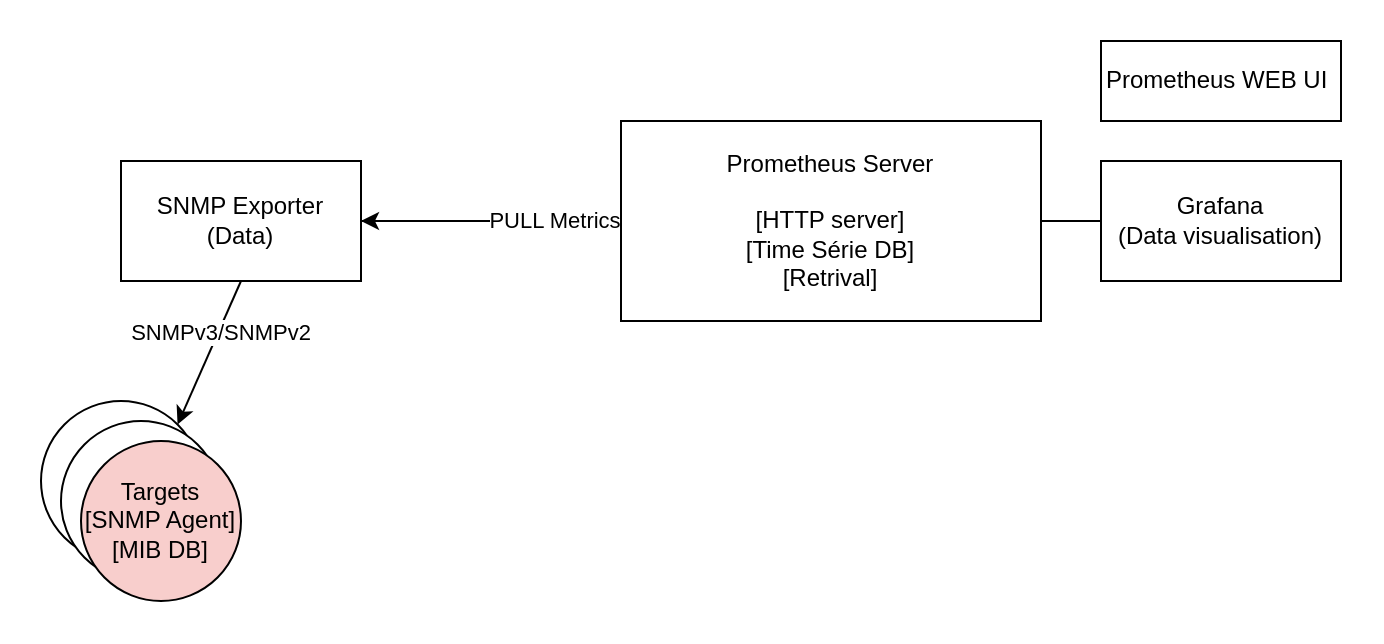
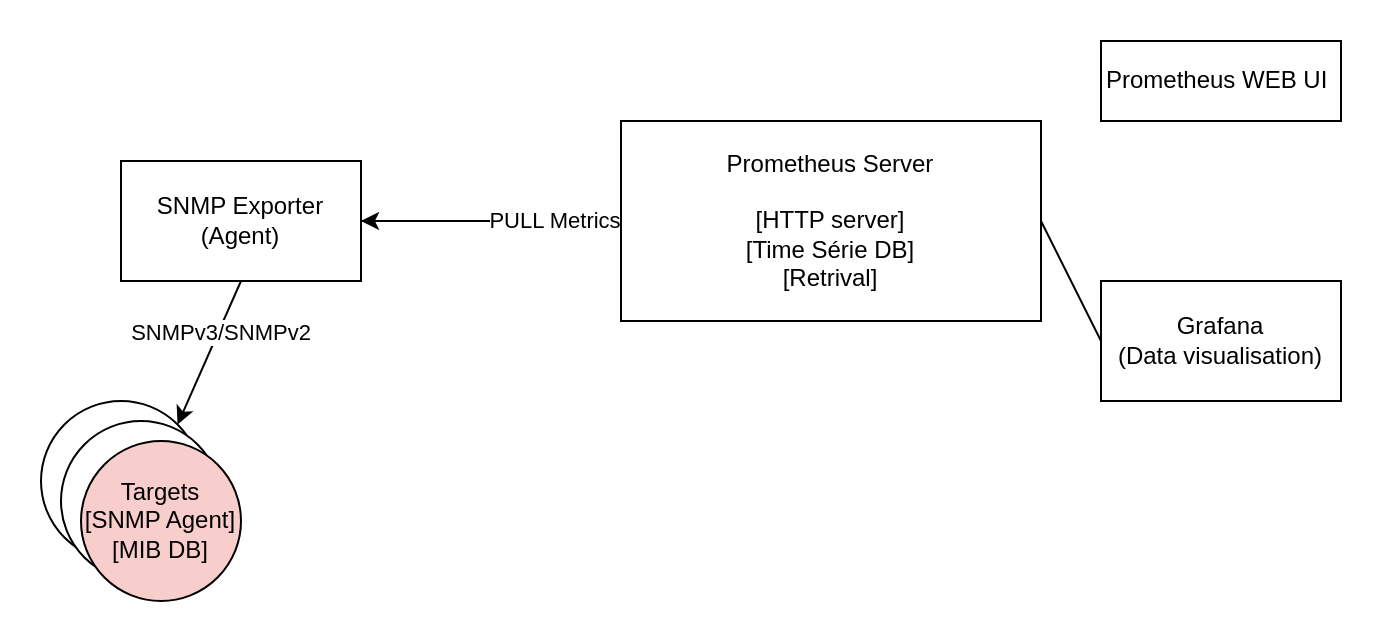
node "SNMP Exporter (Data)": label "SNMP Exporter (Data)" -> "SNMP Exporter (Agent)"
node "Grafana (Data visualisation)": moved (1221, 221) -> (1221, 341)
